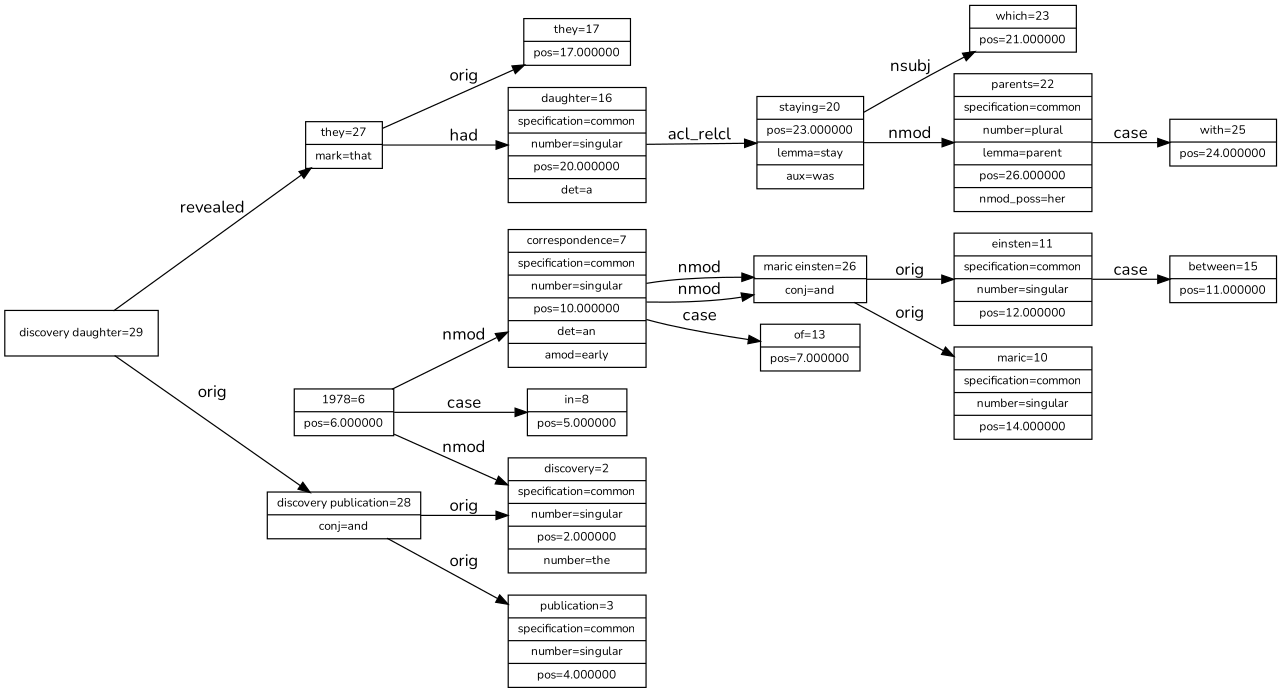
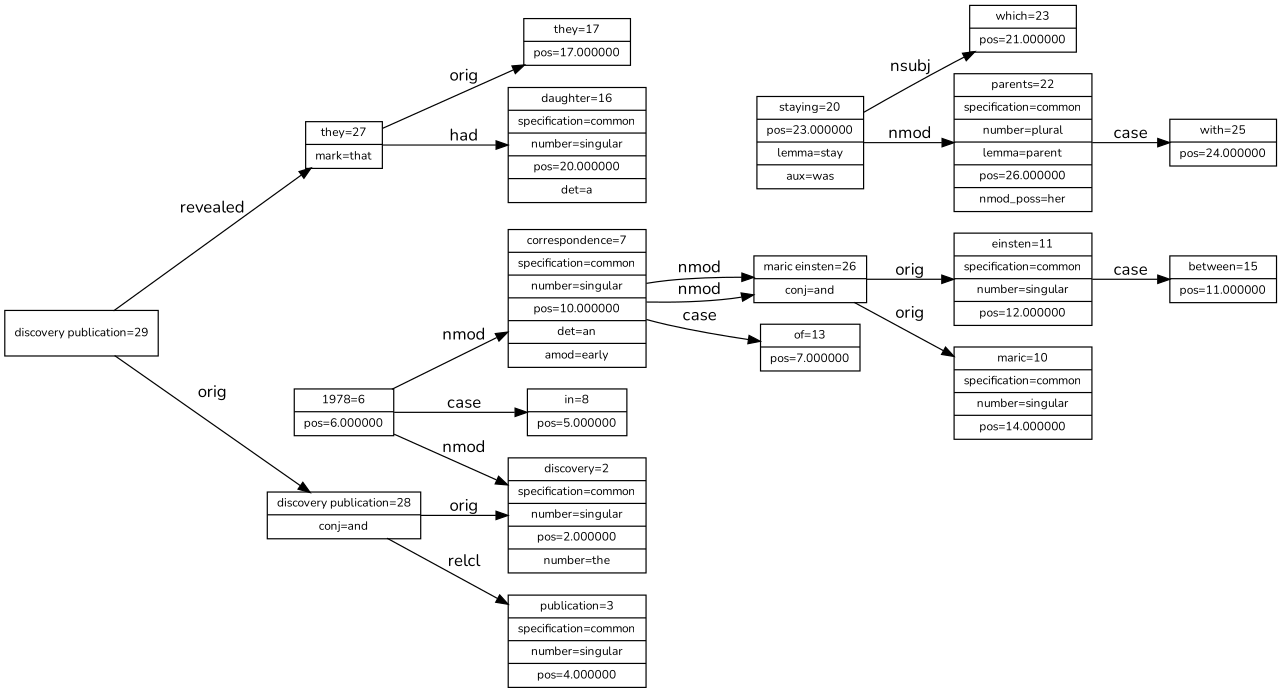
edge "daughter=16" -> "staying=20": removed, label "acl_relcl"
node "discovery daughter=29": label "discovery daughter=29" -> "discovery publication=29"
edge "discovery publication=28" -> "publication=3": label "orig" -> "relcl"
